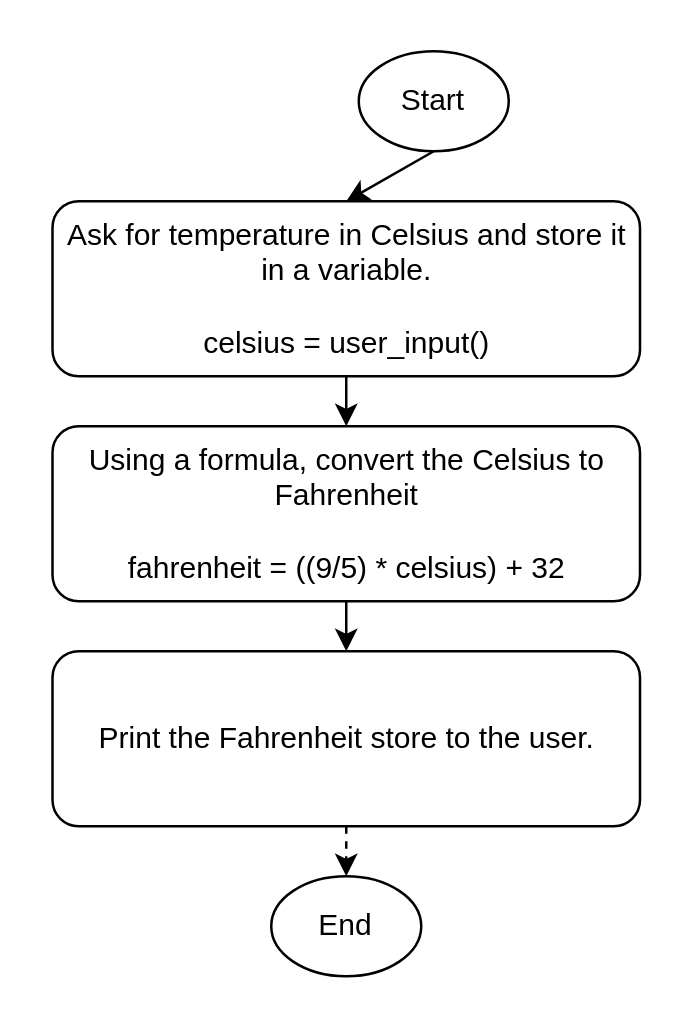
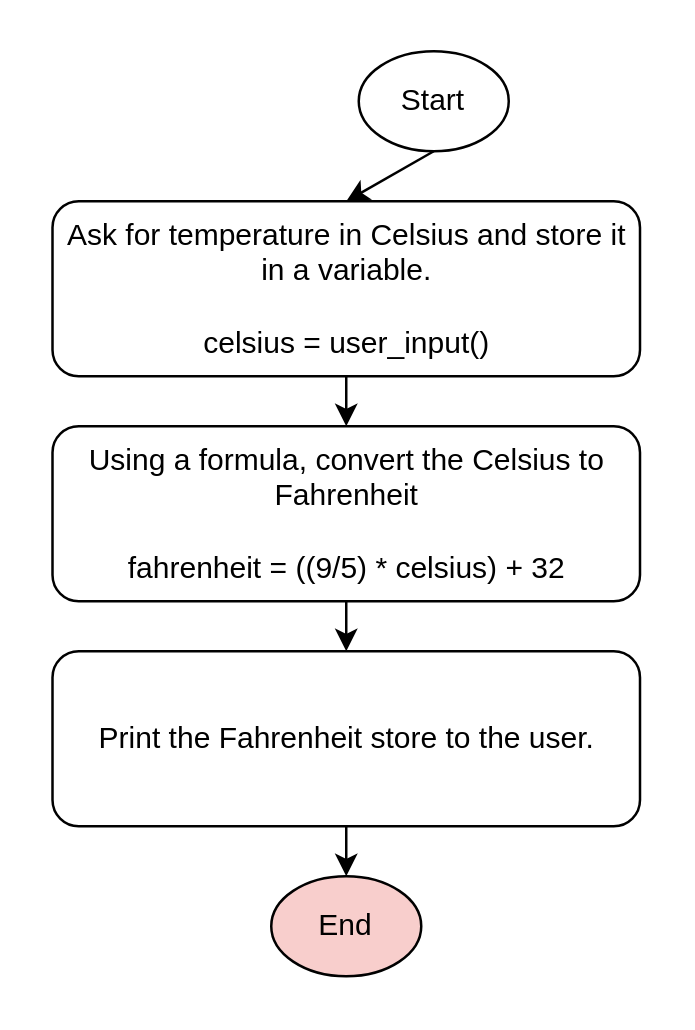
edge "Print the Fahrenheit store to the user." -> "End": style dashed -> solid
node "End": fillcolor #ffffff -> #f8cecc
